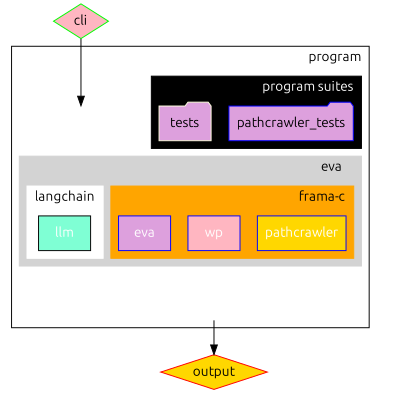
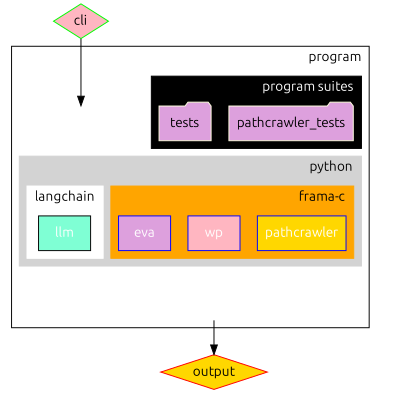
node "pathcrawler_tests": color blue -> lightyellow
cluster "eva": label "eva" -> "python"
